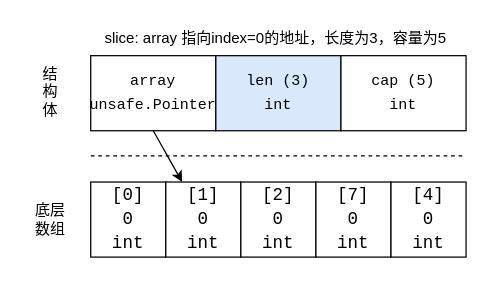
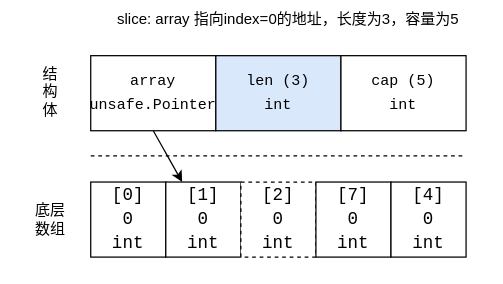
node "slice: array 指向index=0的地址，长度为3，容量为5": moved (276, 38) -> (288, 19)
node "[2] 0 int": style solid -> dashed
